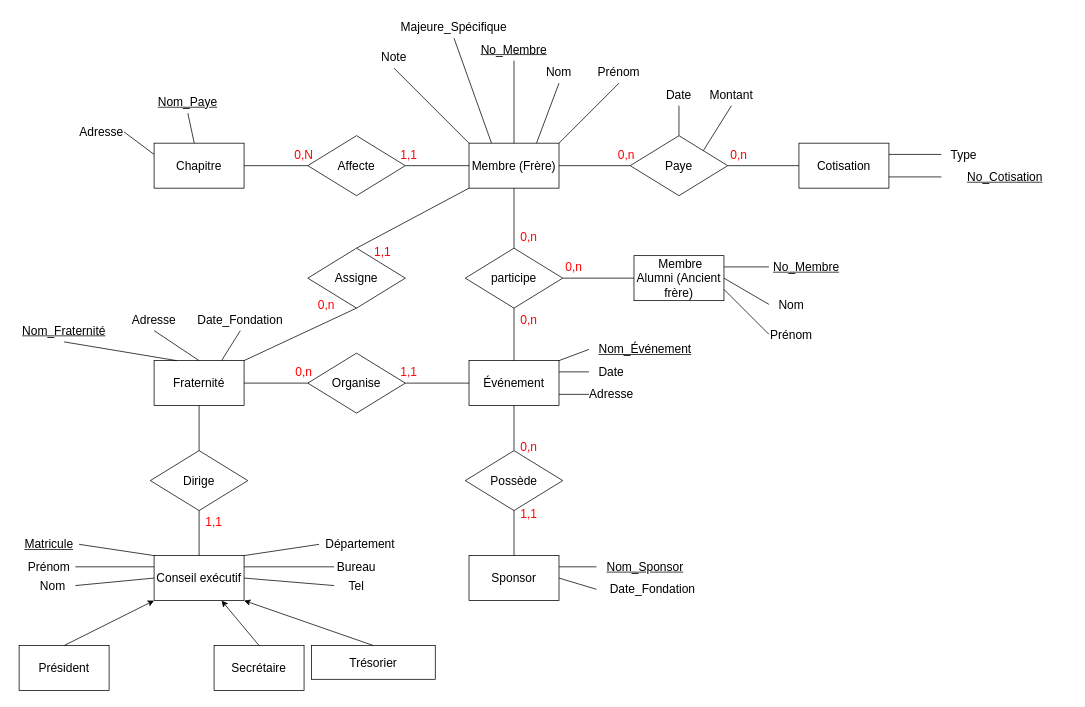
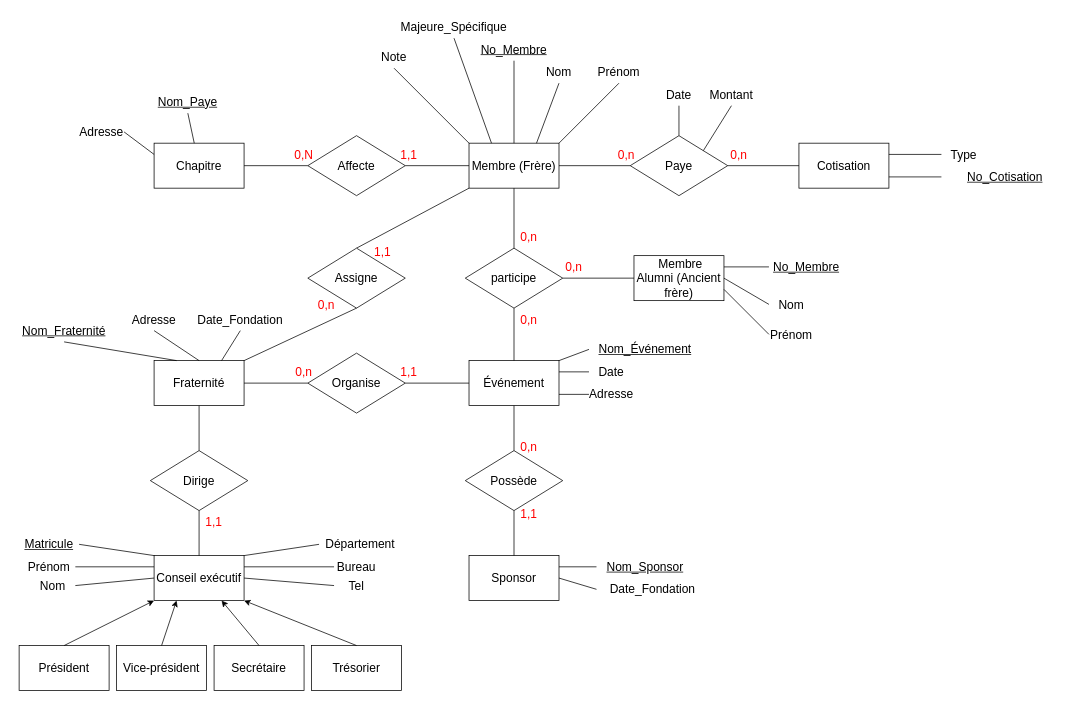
edge "Vice-président" -> "Conseil exécutif": added
node "Trésorier": size 124x34 -> 90x45
node "Vice-président": added
